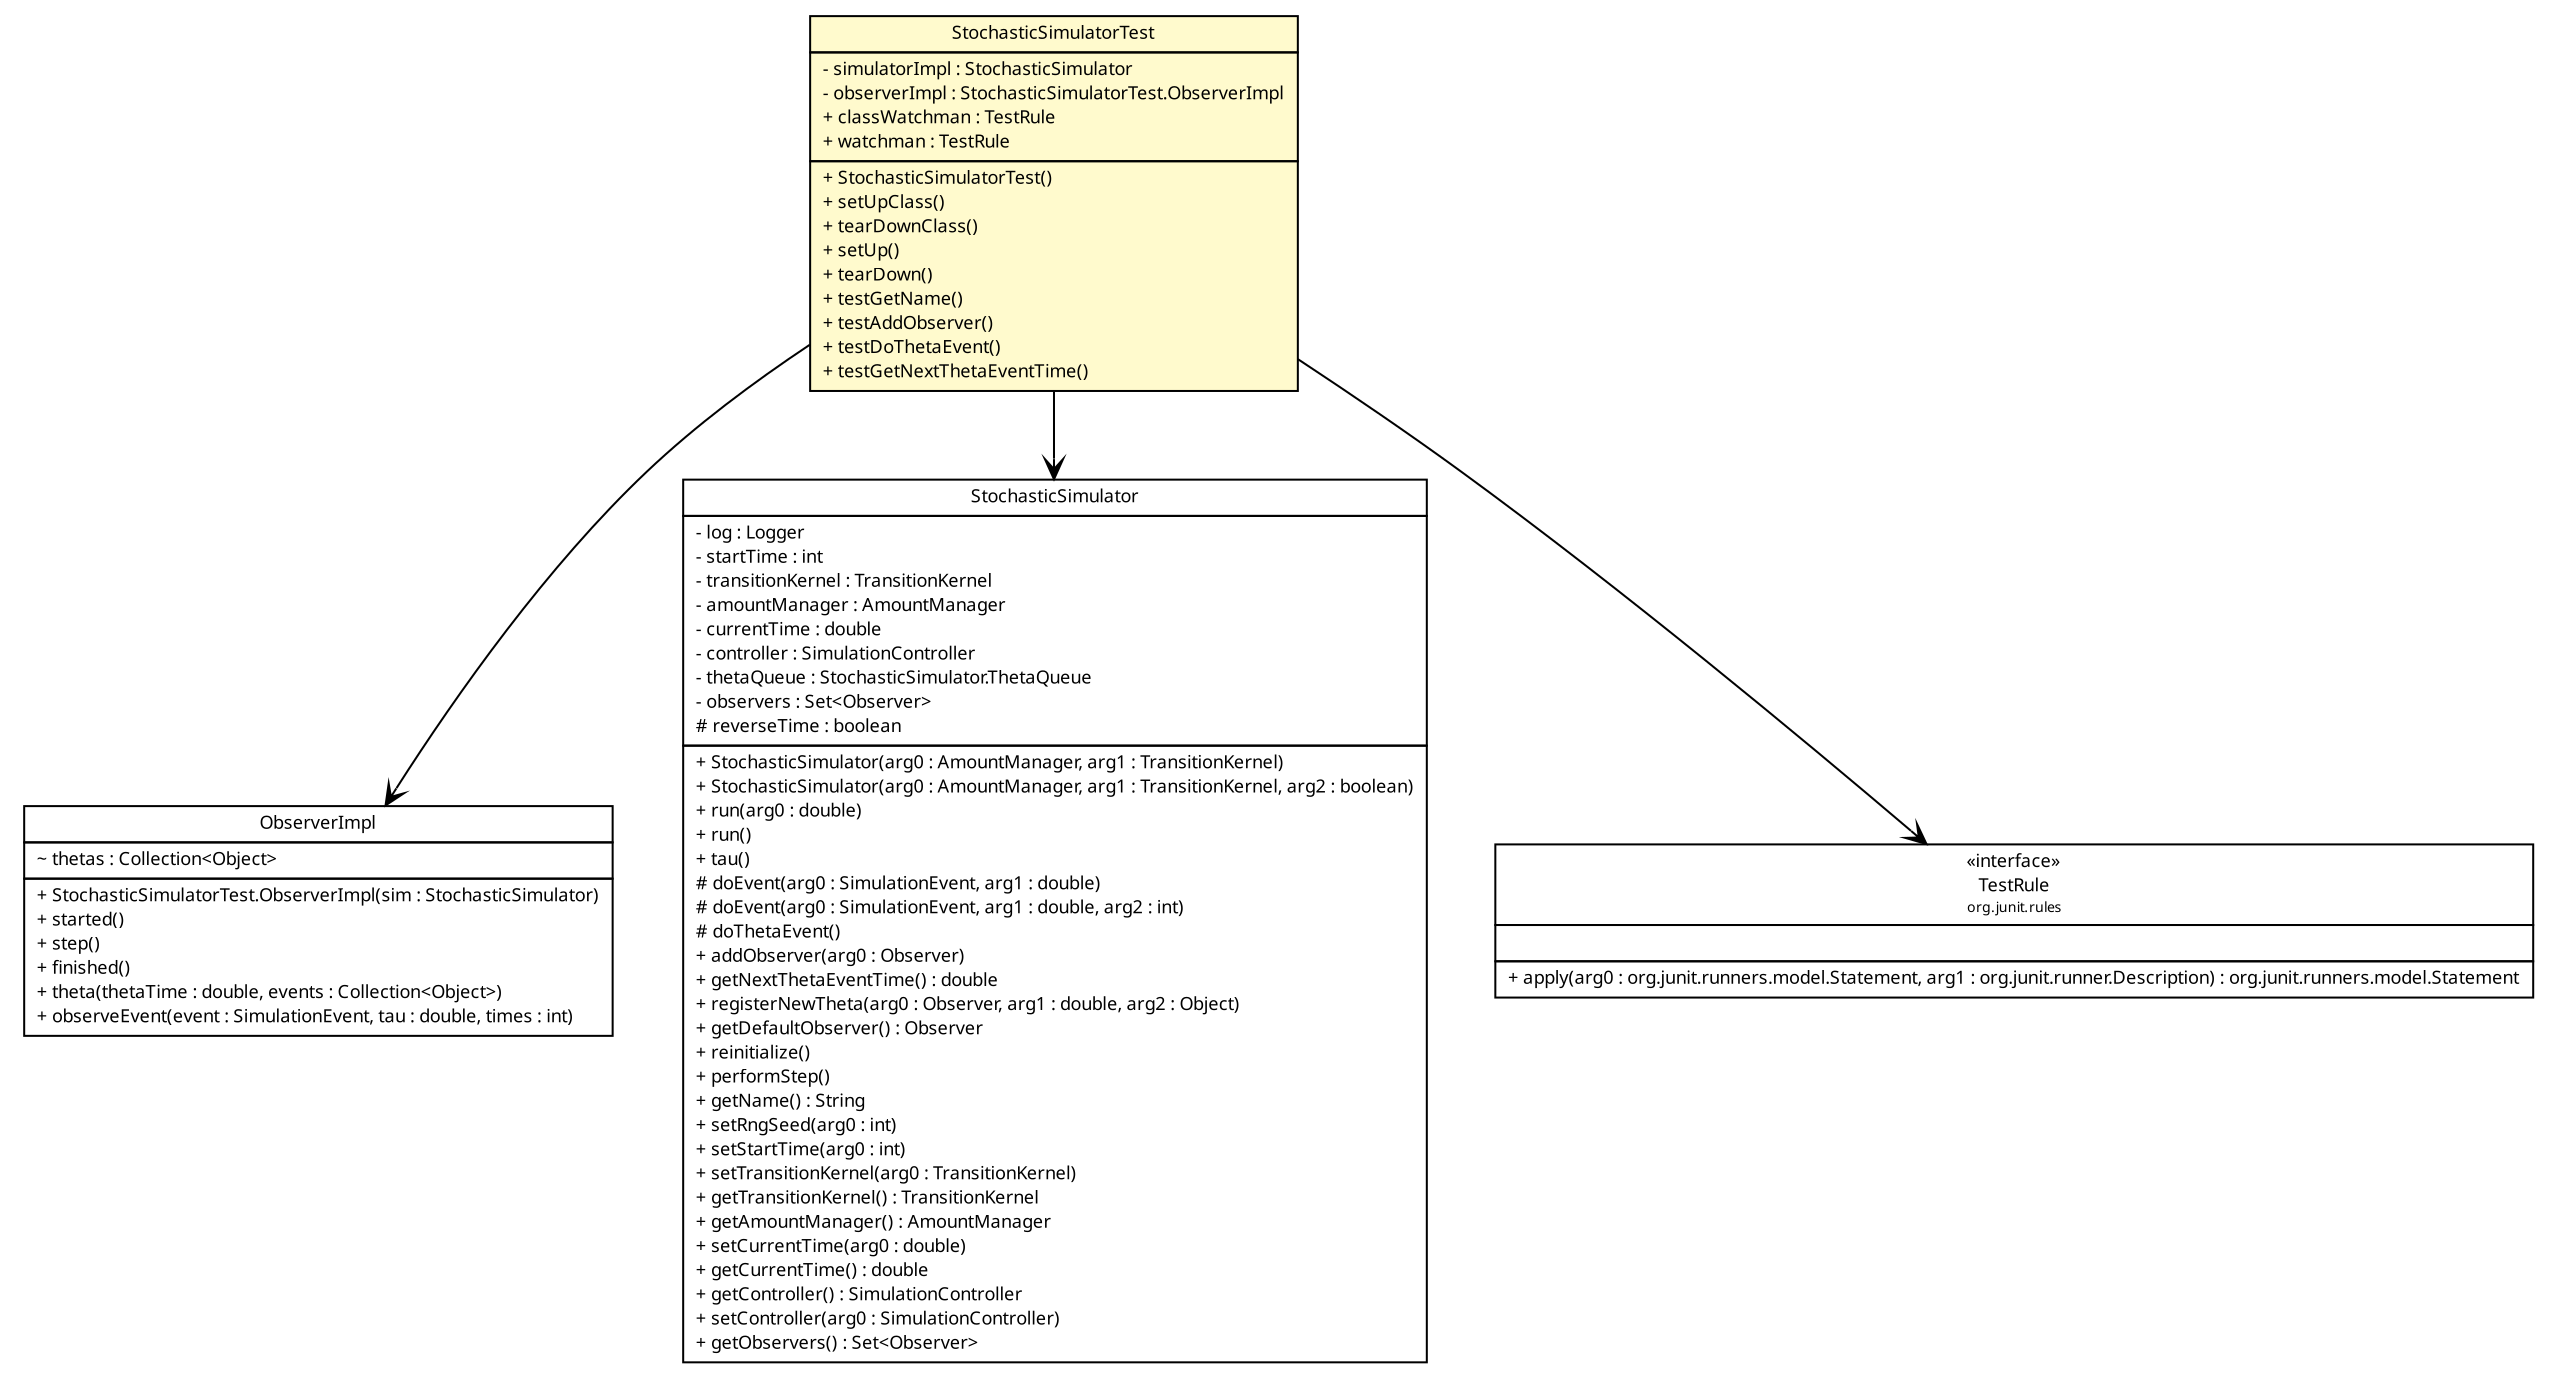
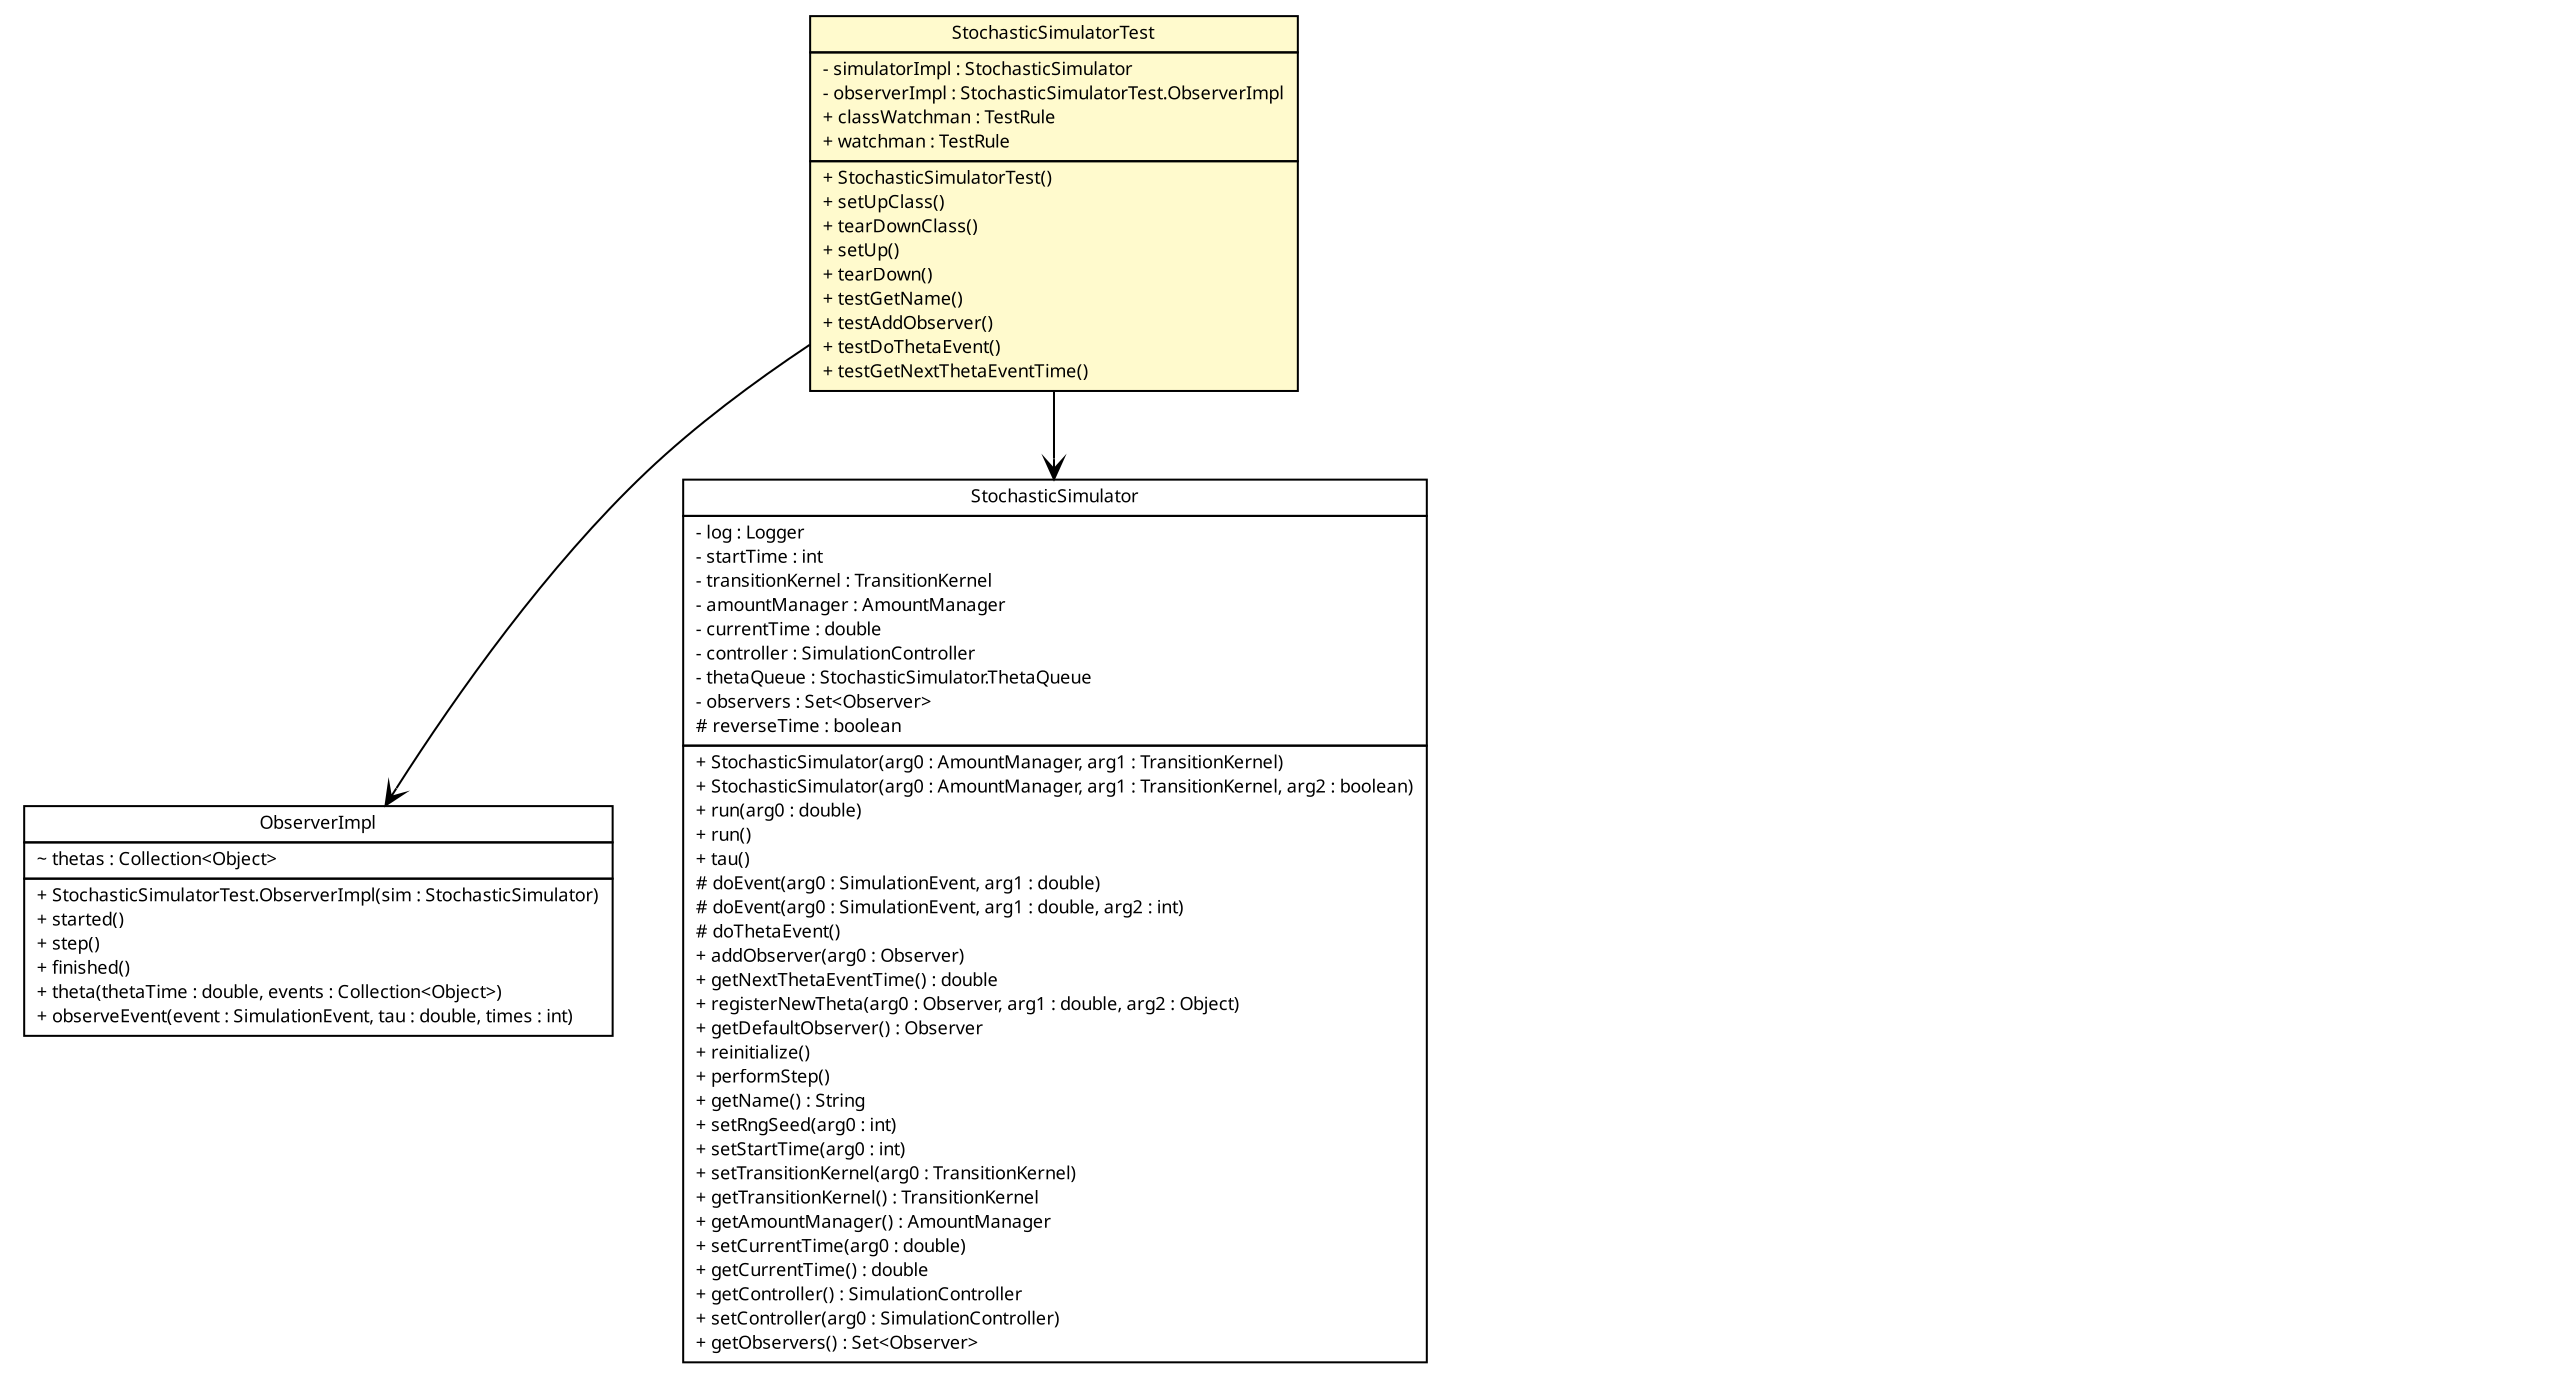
node "TestRule": removed
